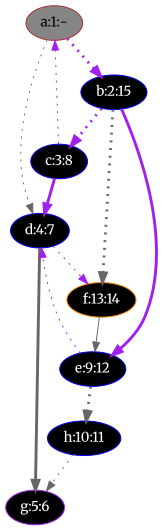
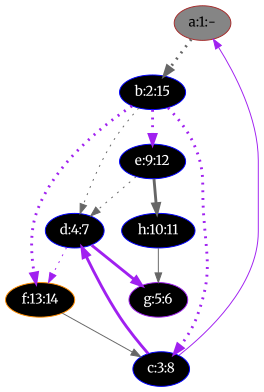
edge "a:1:-" -> "b:2:15": color purple -> gray40
edge "c:3:8" -> "a:1:-": style dotted -> solid
edge "a:1:-" -> "d:4:7": now "b:2:15" -> "d:4:7"
edge "b:2:15" -> "f:13:14": color gray40 -> purple
edge "b:2:15" -> "e:9:12": style solid -> dotted
edge "e:9:12" -> "d:4:7": color purple -> gray40
edge "f:13:14" -> "e:9:12": now "f:13:14" -> "c:3:8"
edge "d:4:7" -> "g:5:6": color gray40 -> purple
edge "e:9:12" -> "h:10:11": style dotted -> solid
edge "h:10:11" -> "g:5:6": style dotted -> solid
